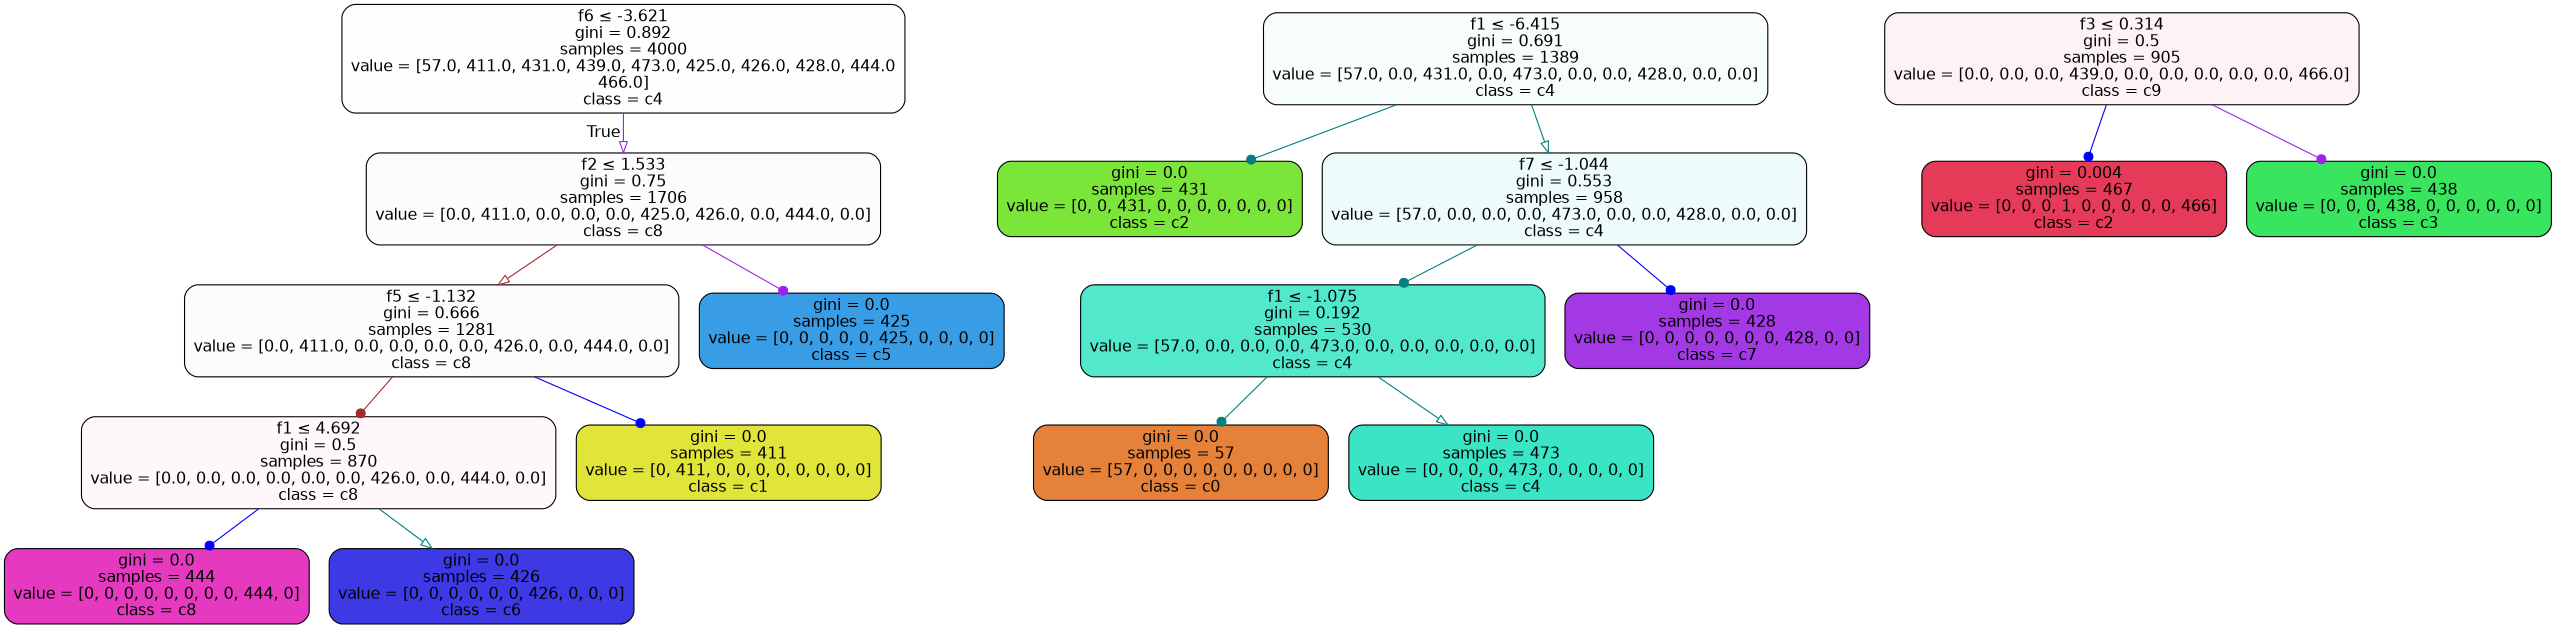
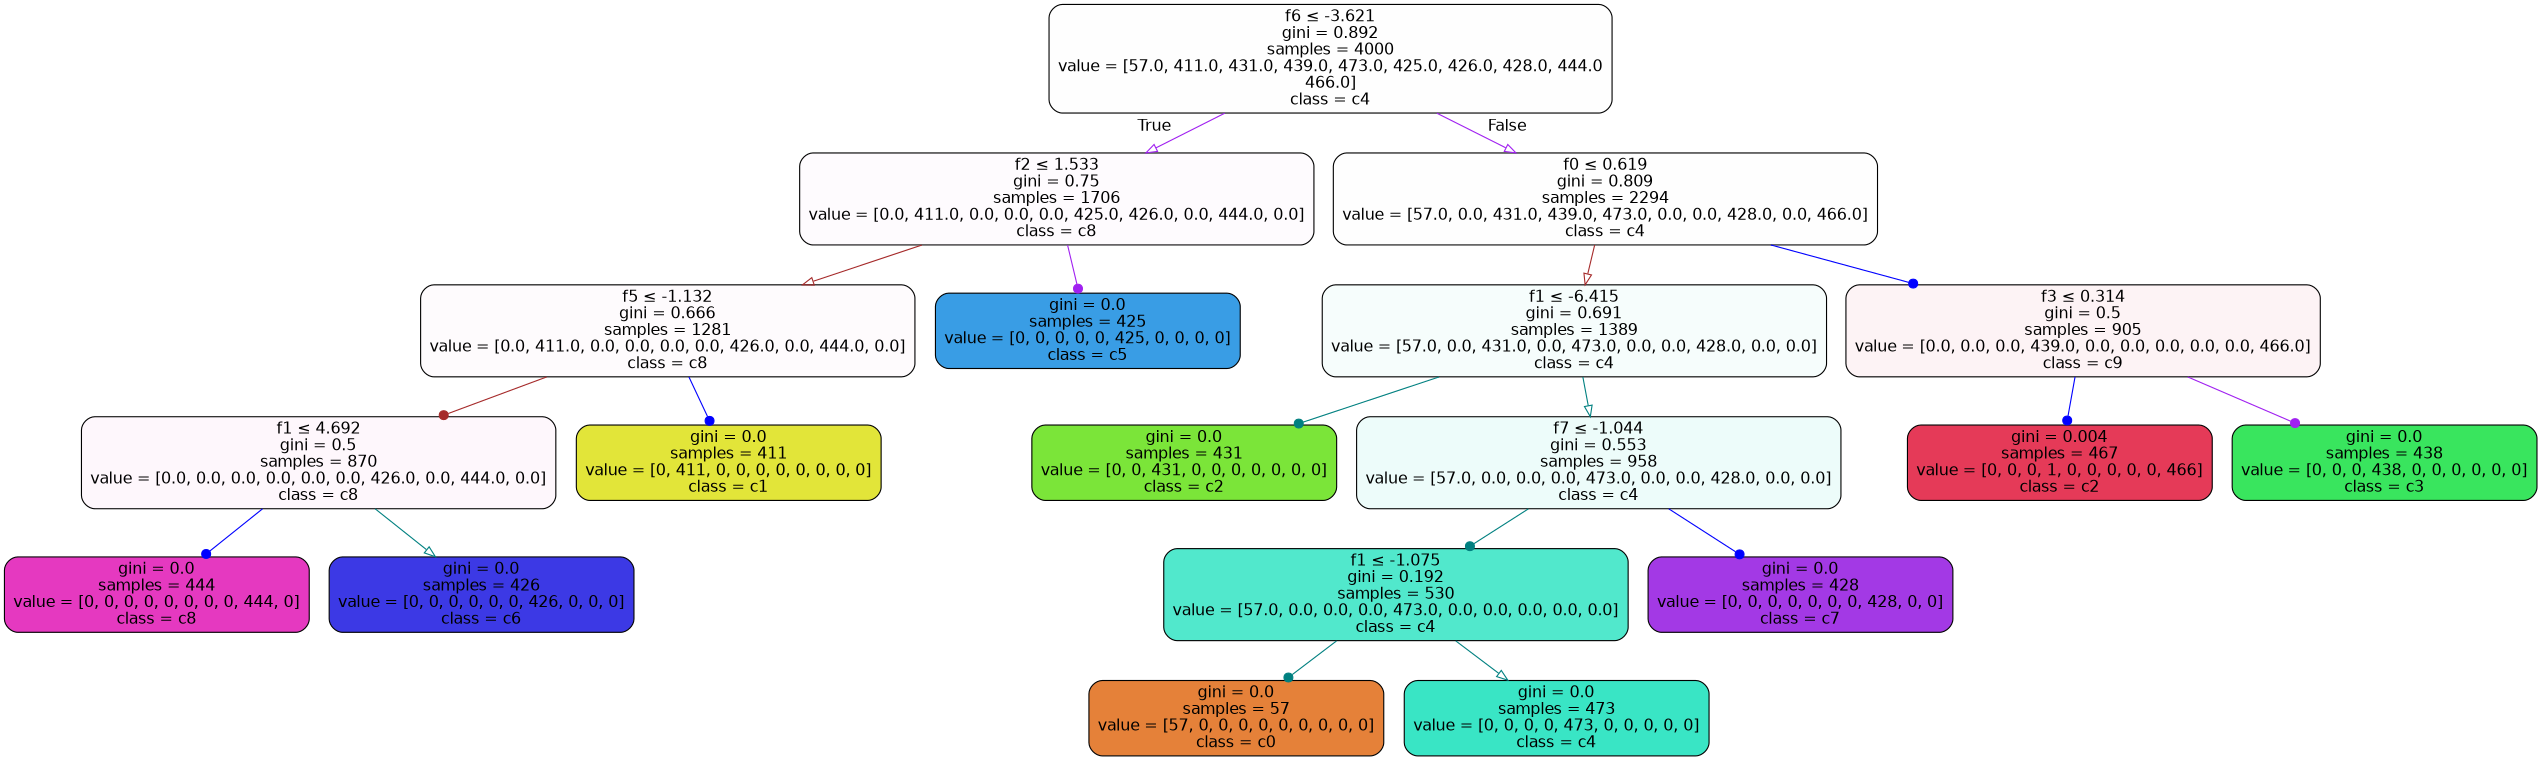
node "f0 ≤ 0.619": added
